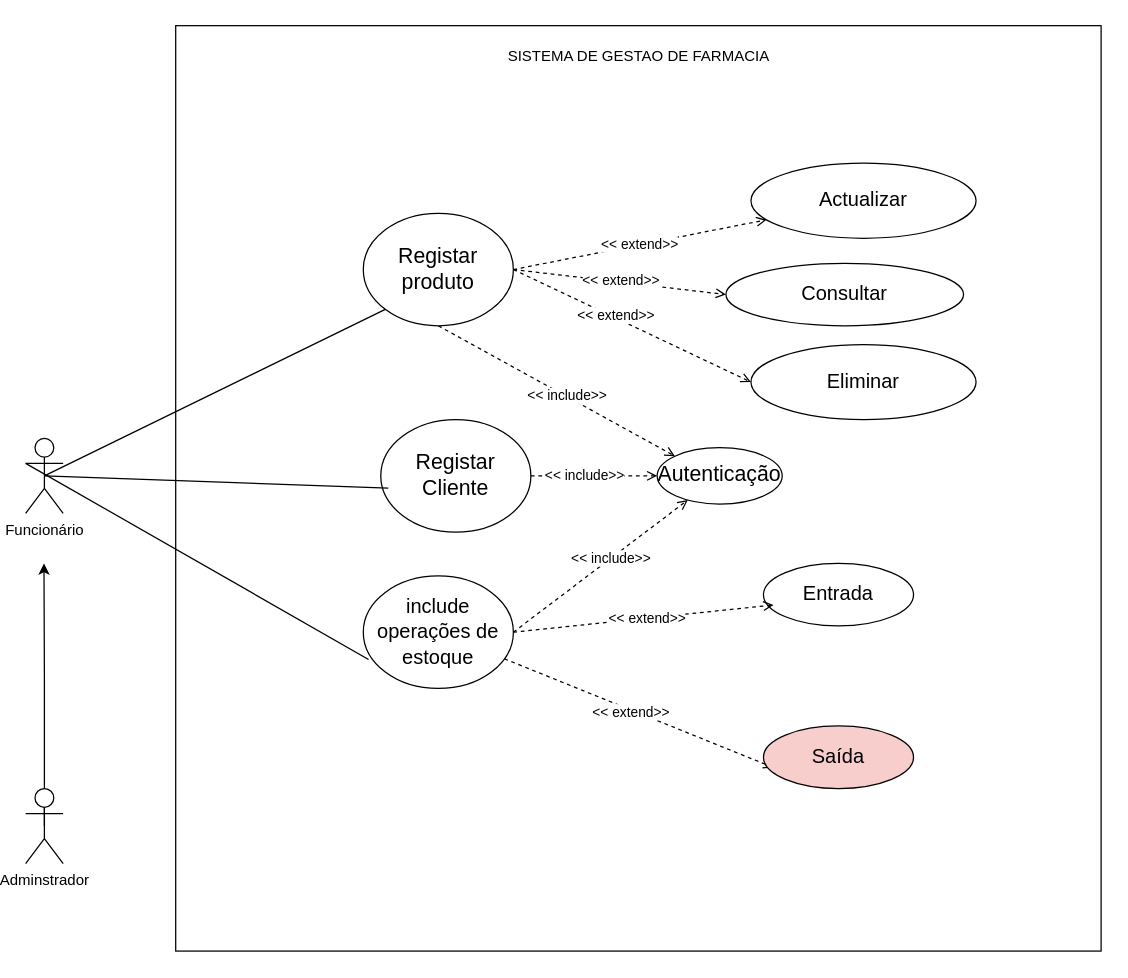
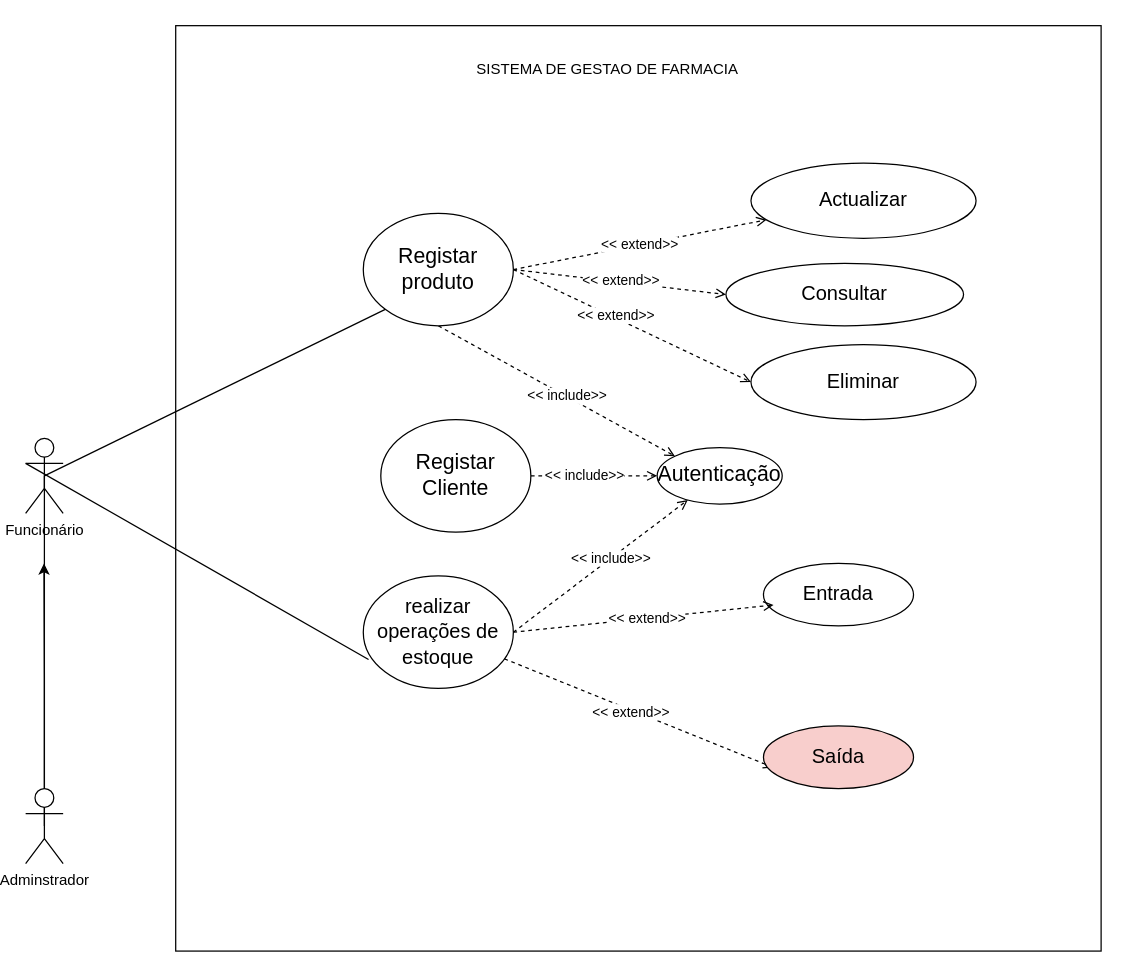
node "SISTEMA DE GESTAO DE FARMACIA": moved (638, 57) -> (607, 69)
edge "Funcionário" -- "Registar Cliente": now "Funcionário" -- "Adminstrador"
node "include operações de estoque": label "include operações de estoque" -> "realizar operações de estoque"
